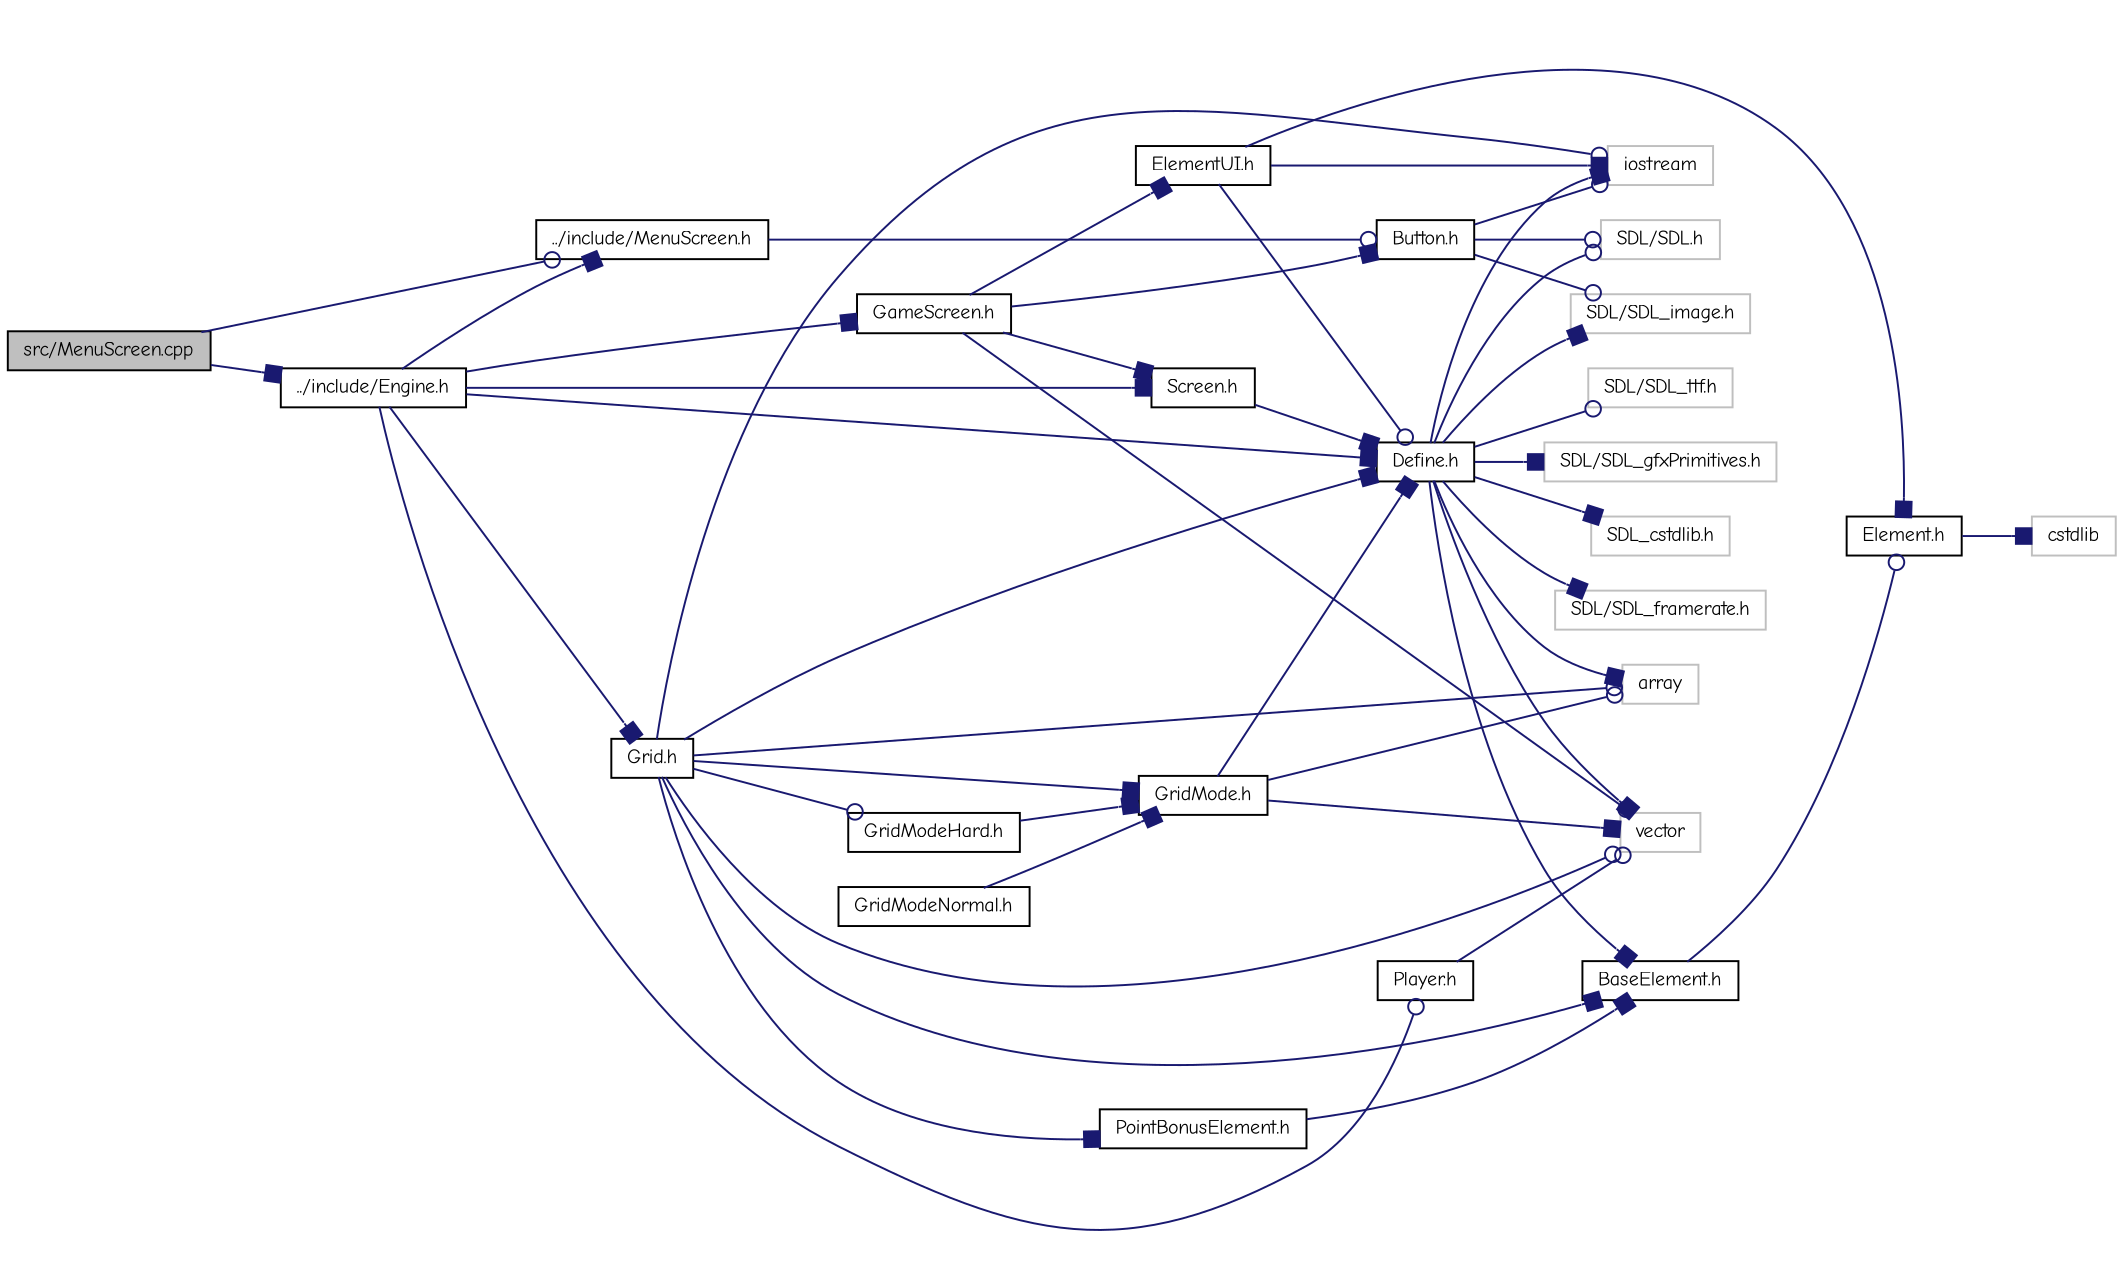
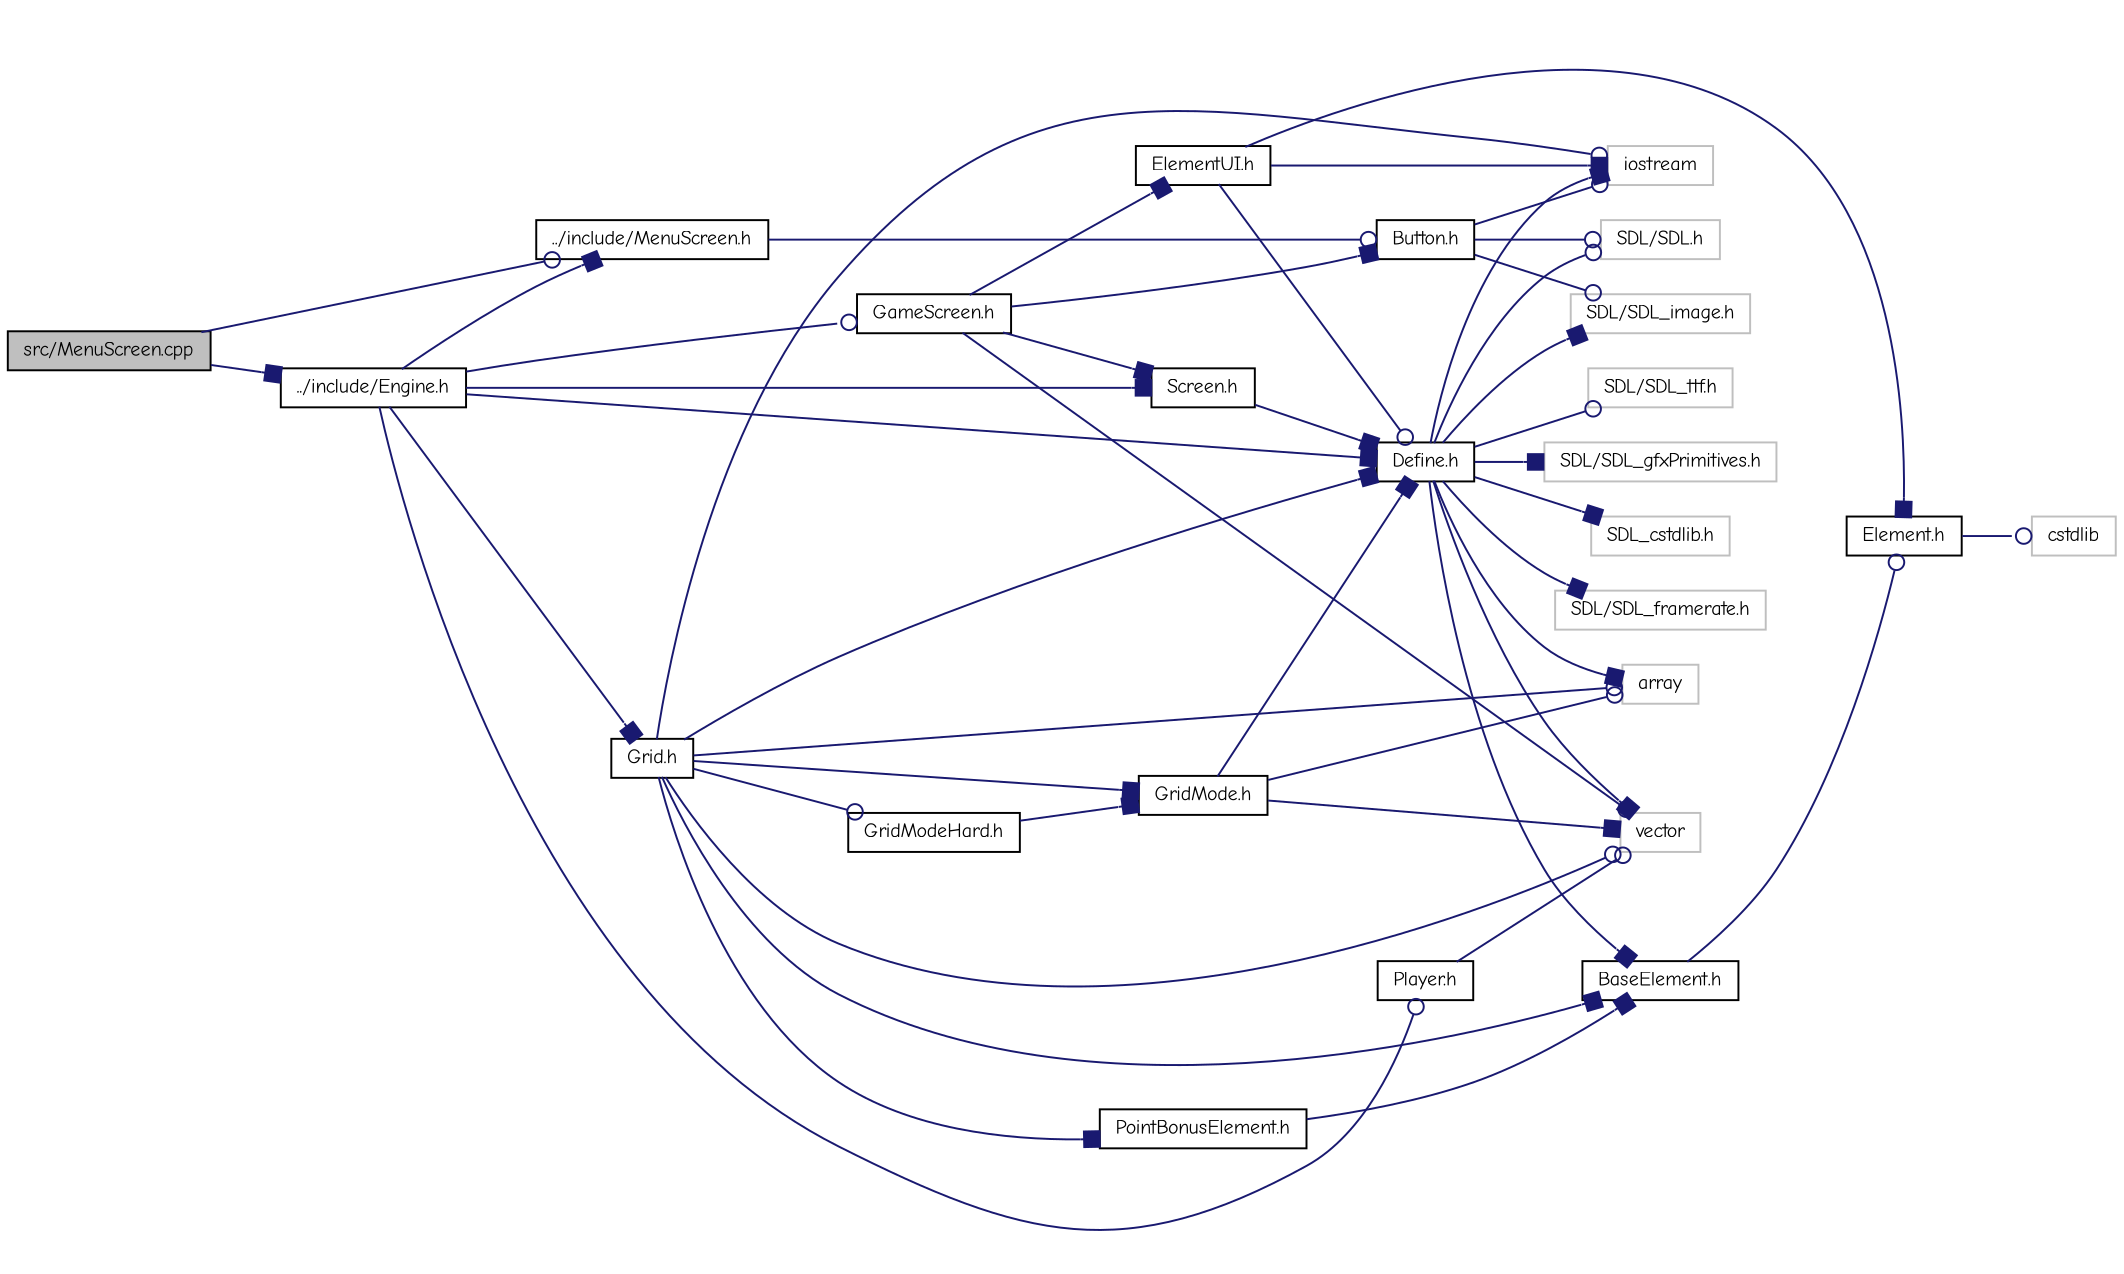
edge "../include/Engine.h" -> "GameScreen.h": arrowhead box -> odot
edge "Element.h" -> "cstdlib": arrowhead box -> odot
node "GridModeNormal.h": removed
